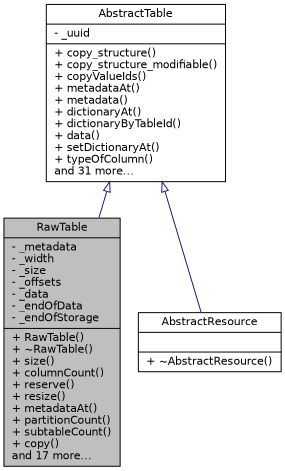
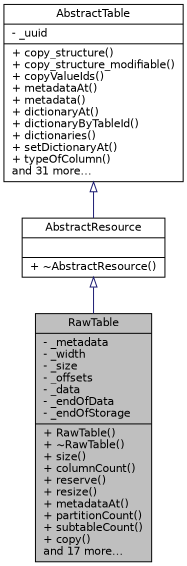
node "AbstractTable": text "+ data()" -> "+ dictionaries()"
edge "RawTable" -> "AbstractTable": now "RawTable" -> "AbstractResource"
